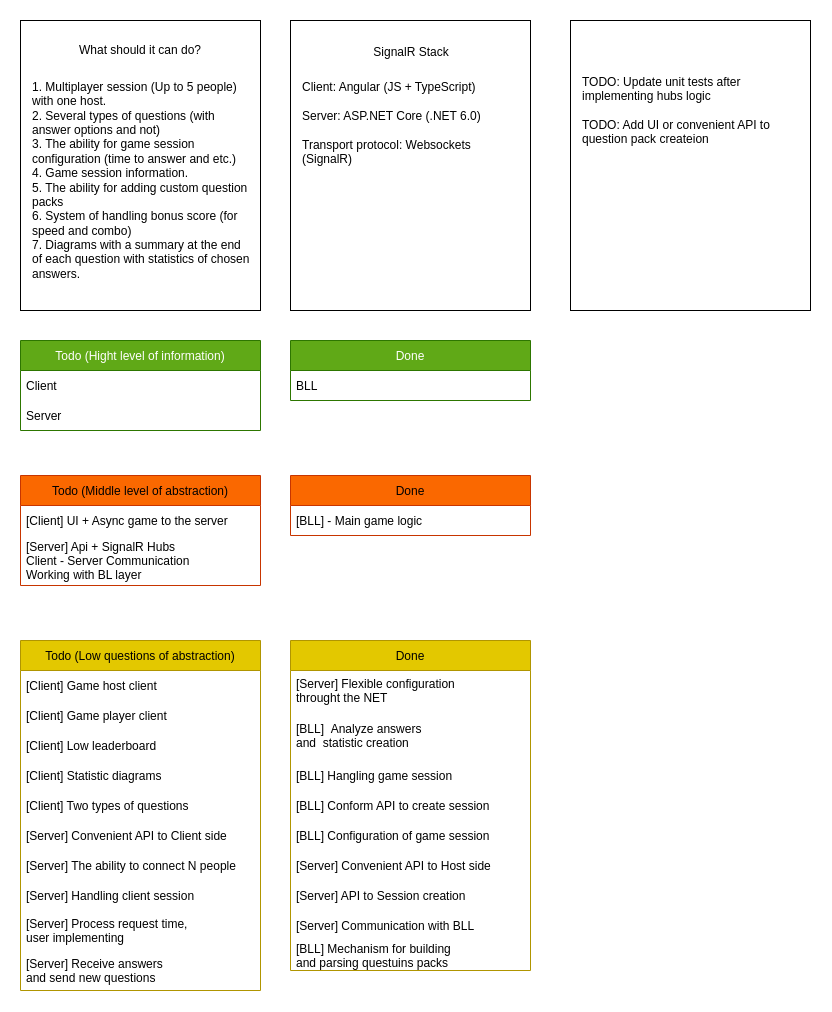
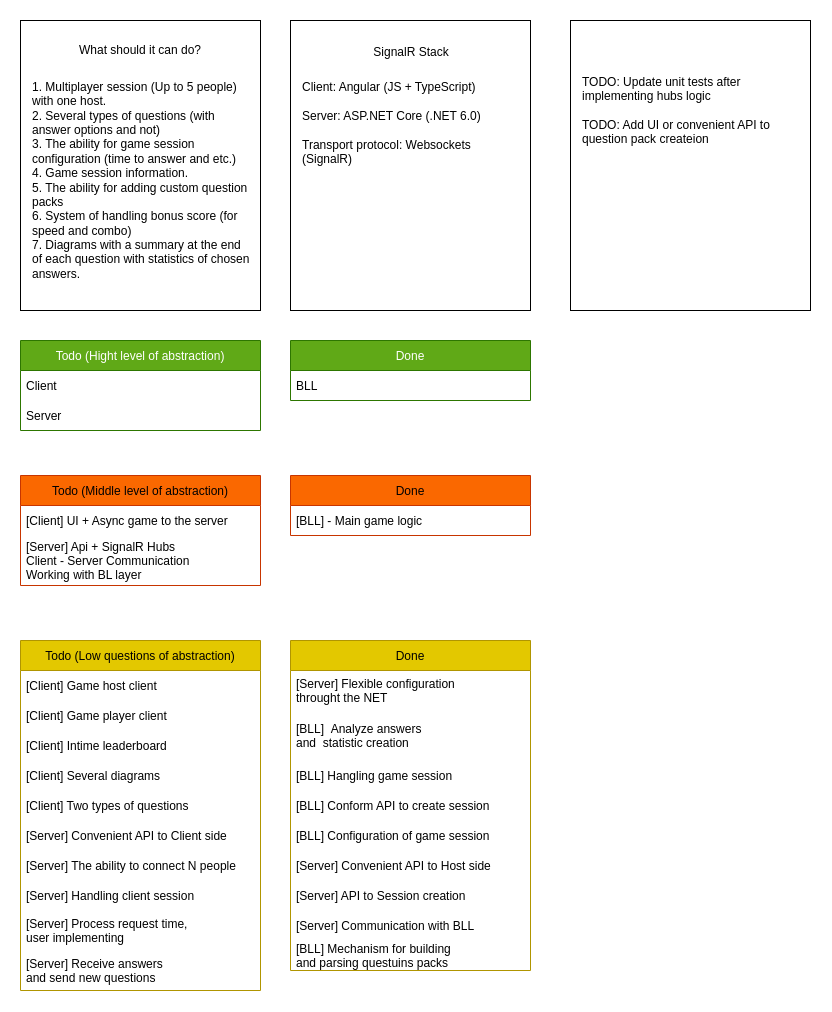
node "Todo (Hight level of information)": label "Todo (Hight level of information)" -> "Todo (Hight level of abstraction)"
node "[Client] Low leaderboard": label "[Client] Low leaderboard" -> "[Client] Intime leaderboard"
node "[Client] Statistic diagrams": label "[Client] Statistic diagrams" -> "[Client] Several diagrams"
